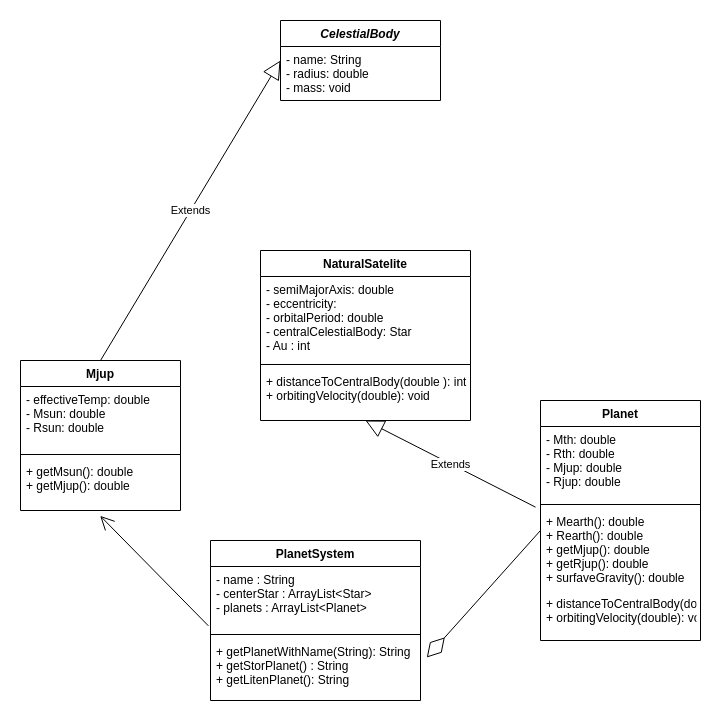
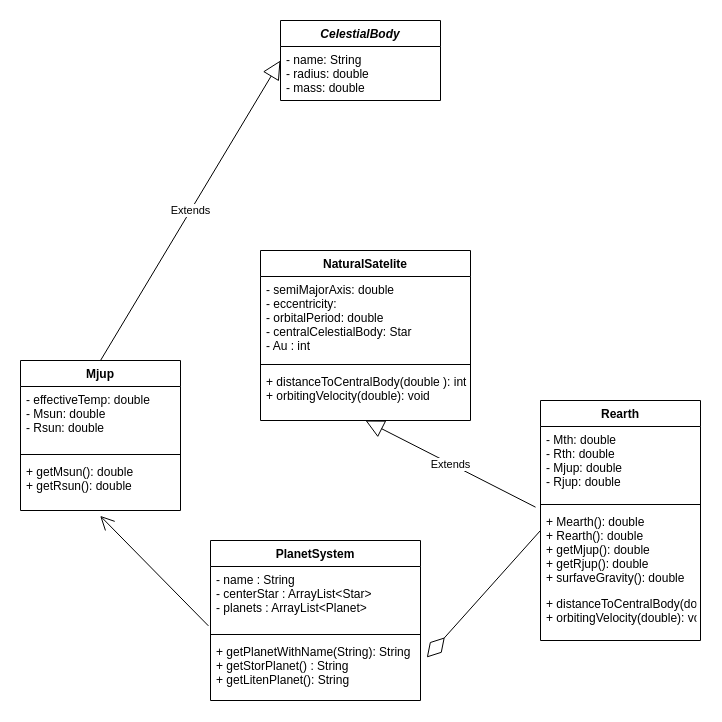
node "- name: String - radius: double - mass: void": label "- name: String - radius: double - mass: void" -> "- name: String - radius: double - mass: double"
node "Planet": label "Planet" -> "Rearth"
node "+ getMsun(): double + getMjup(): double": label "+ getMsun(): double + getMjup(): double" -> "+ getMsun(): double + getRsun(): double"
